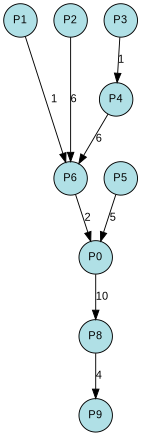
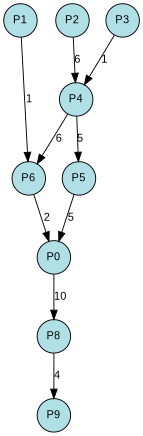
edge "P2" -> "P6": now "P2" -> "P4"
edge "P4" -> "P5": added, label "5"
